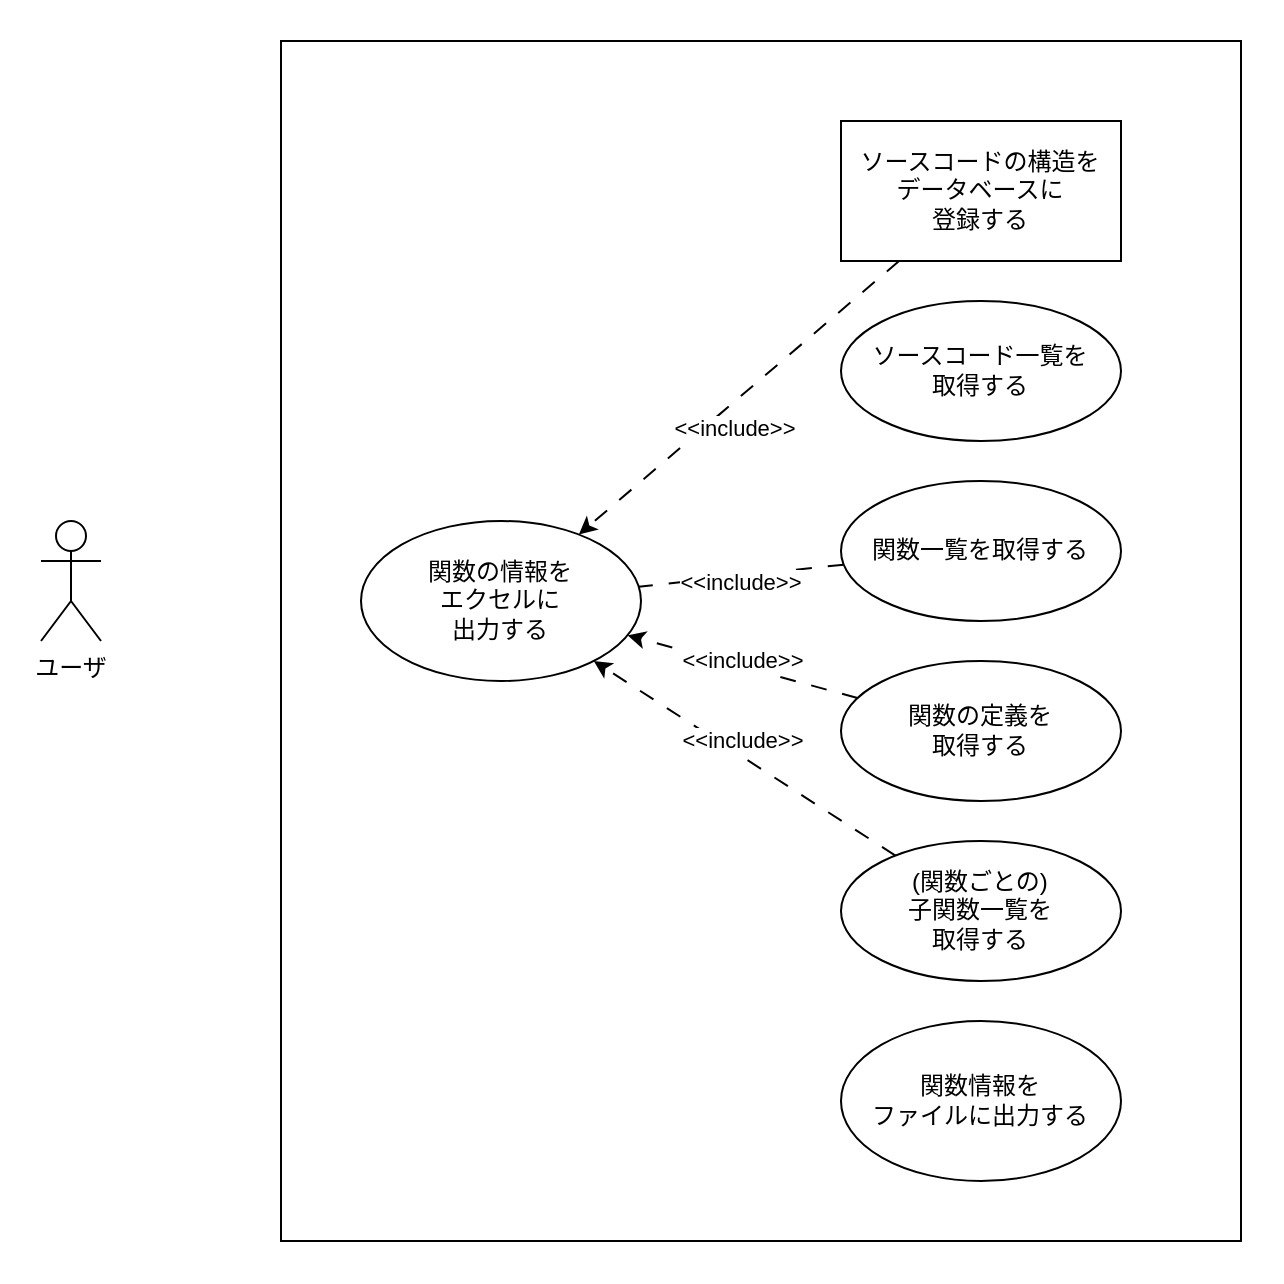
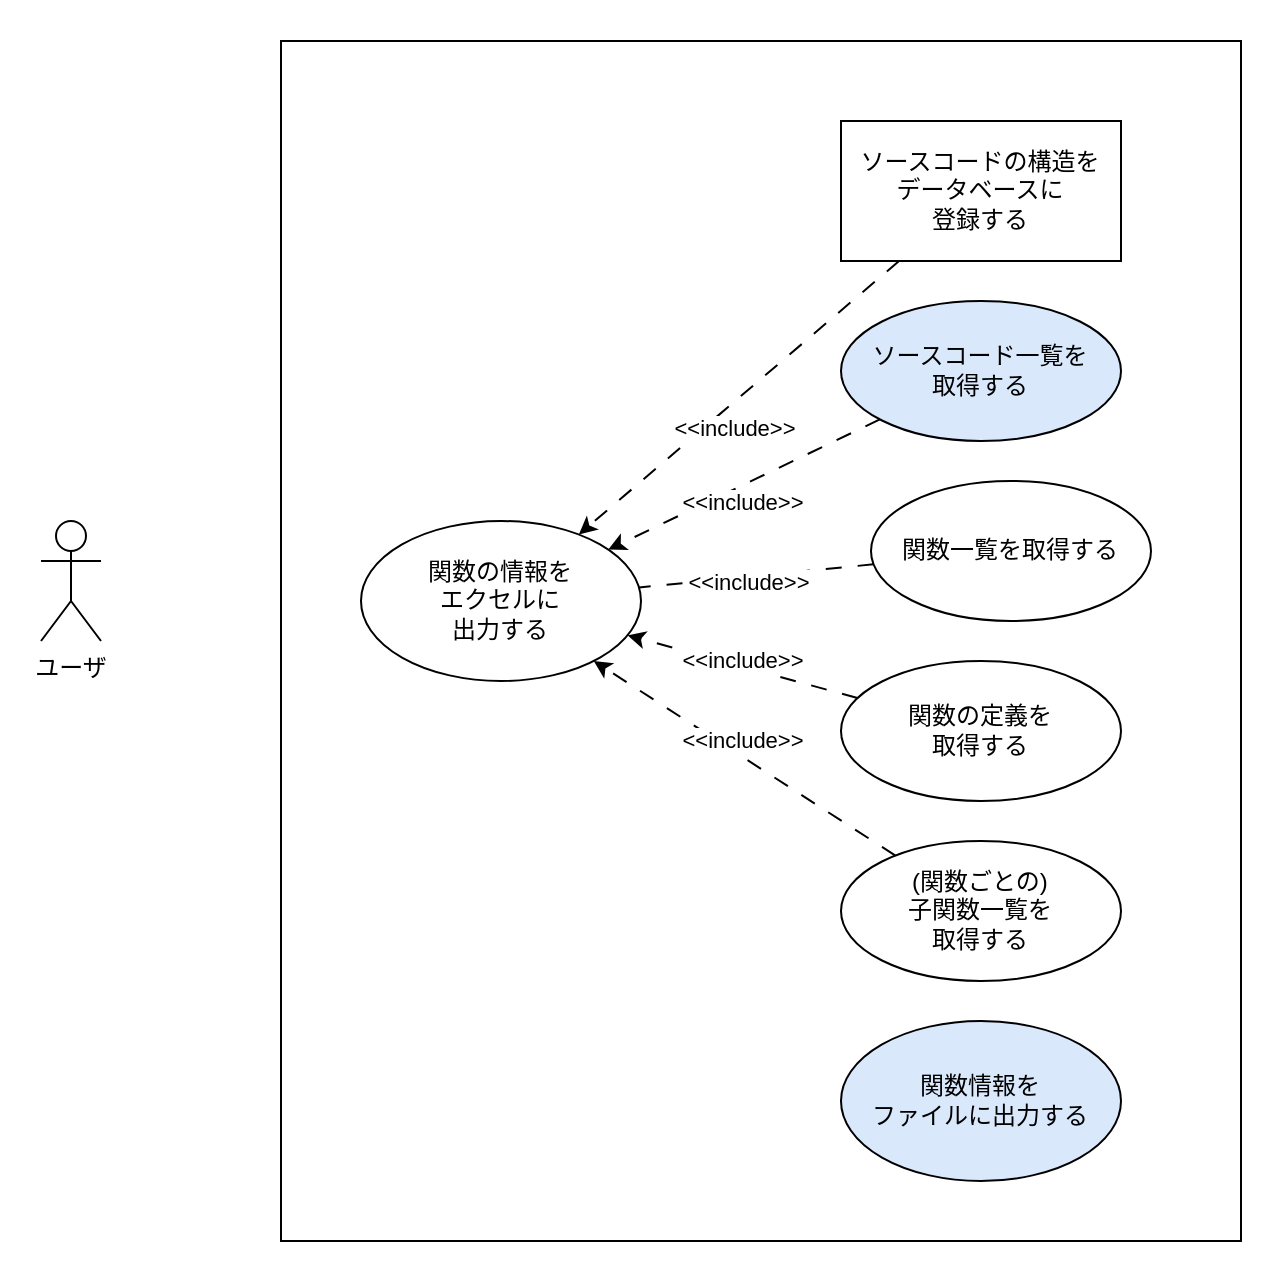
node "ソースコード一覧を 取得する": fillcolor #ffffff -> #dae8fc
edge "ソースコード一覧を 取得する" -> "関数の情報を エクセルに 出力する": added, label "<<include>>"
node "関数一覧を取得する": moved (981, 551) -> (1011, 551)
node "関数情報を ファイルに出力する": fillcolor #ffffff -> #dae8fc
